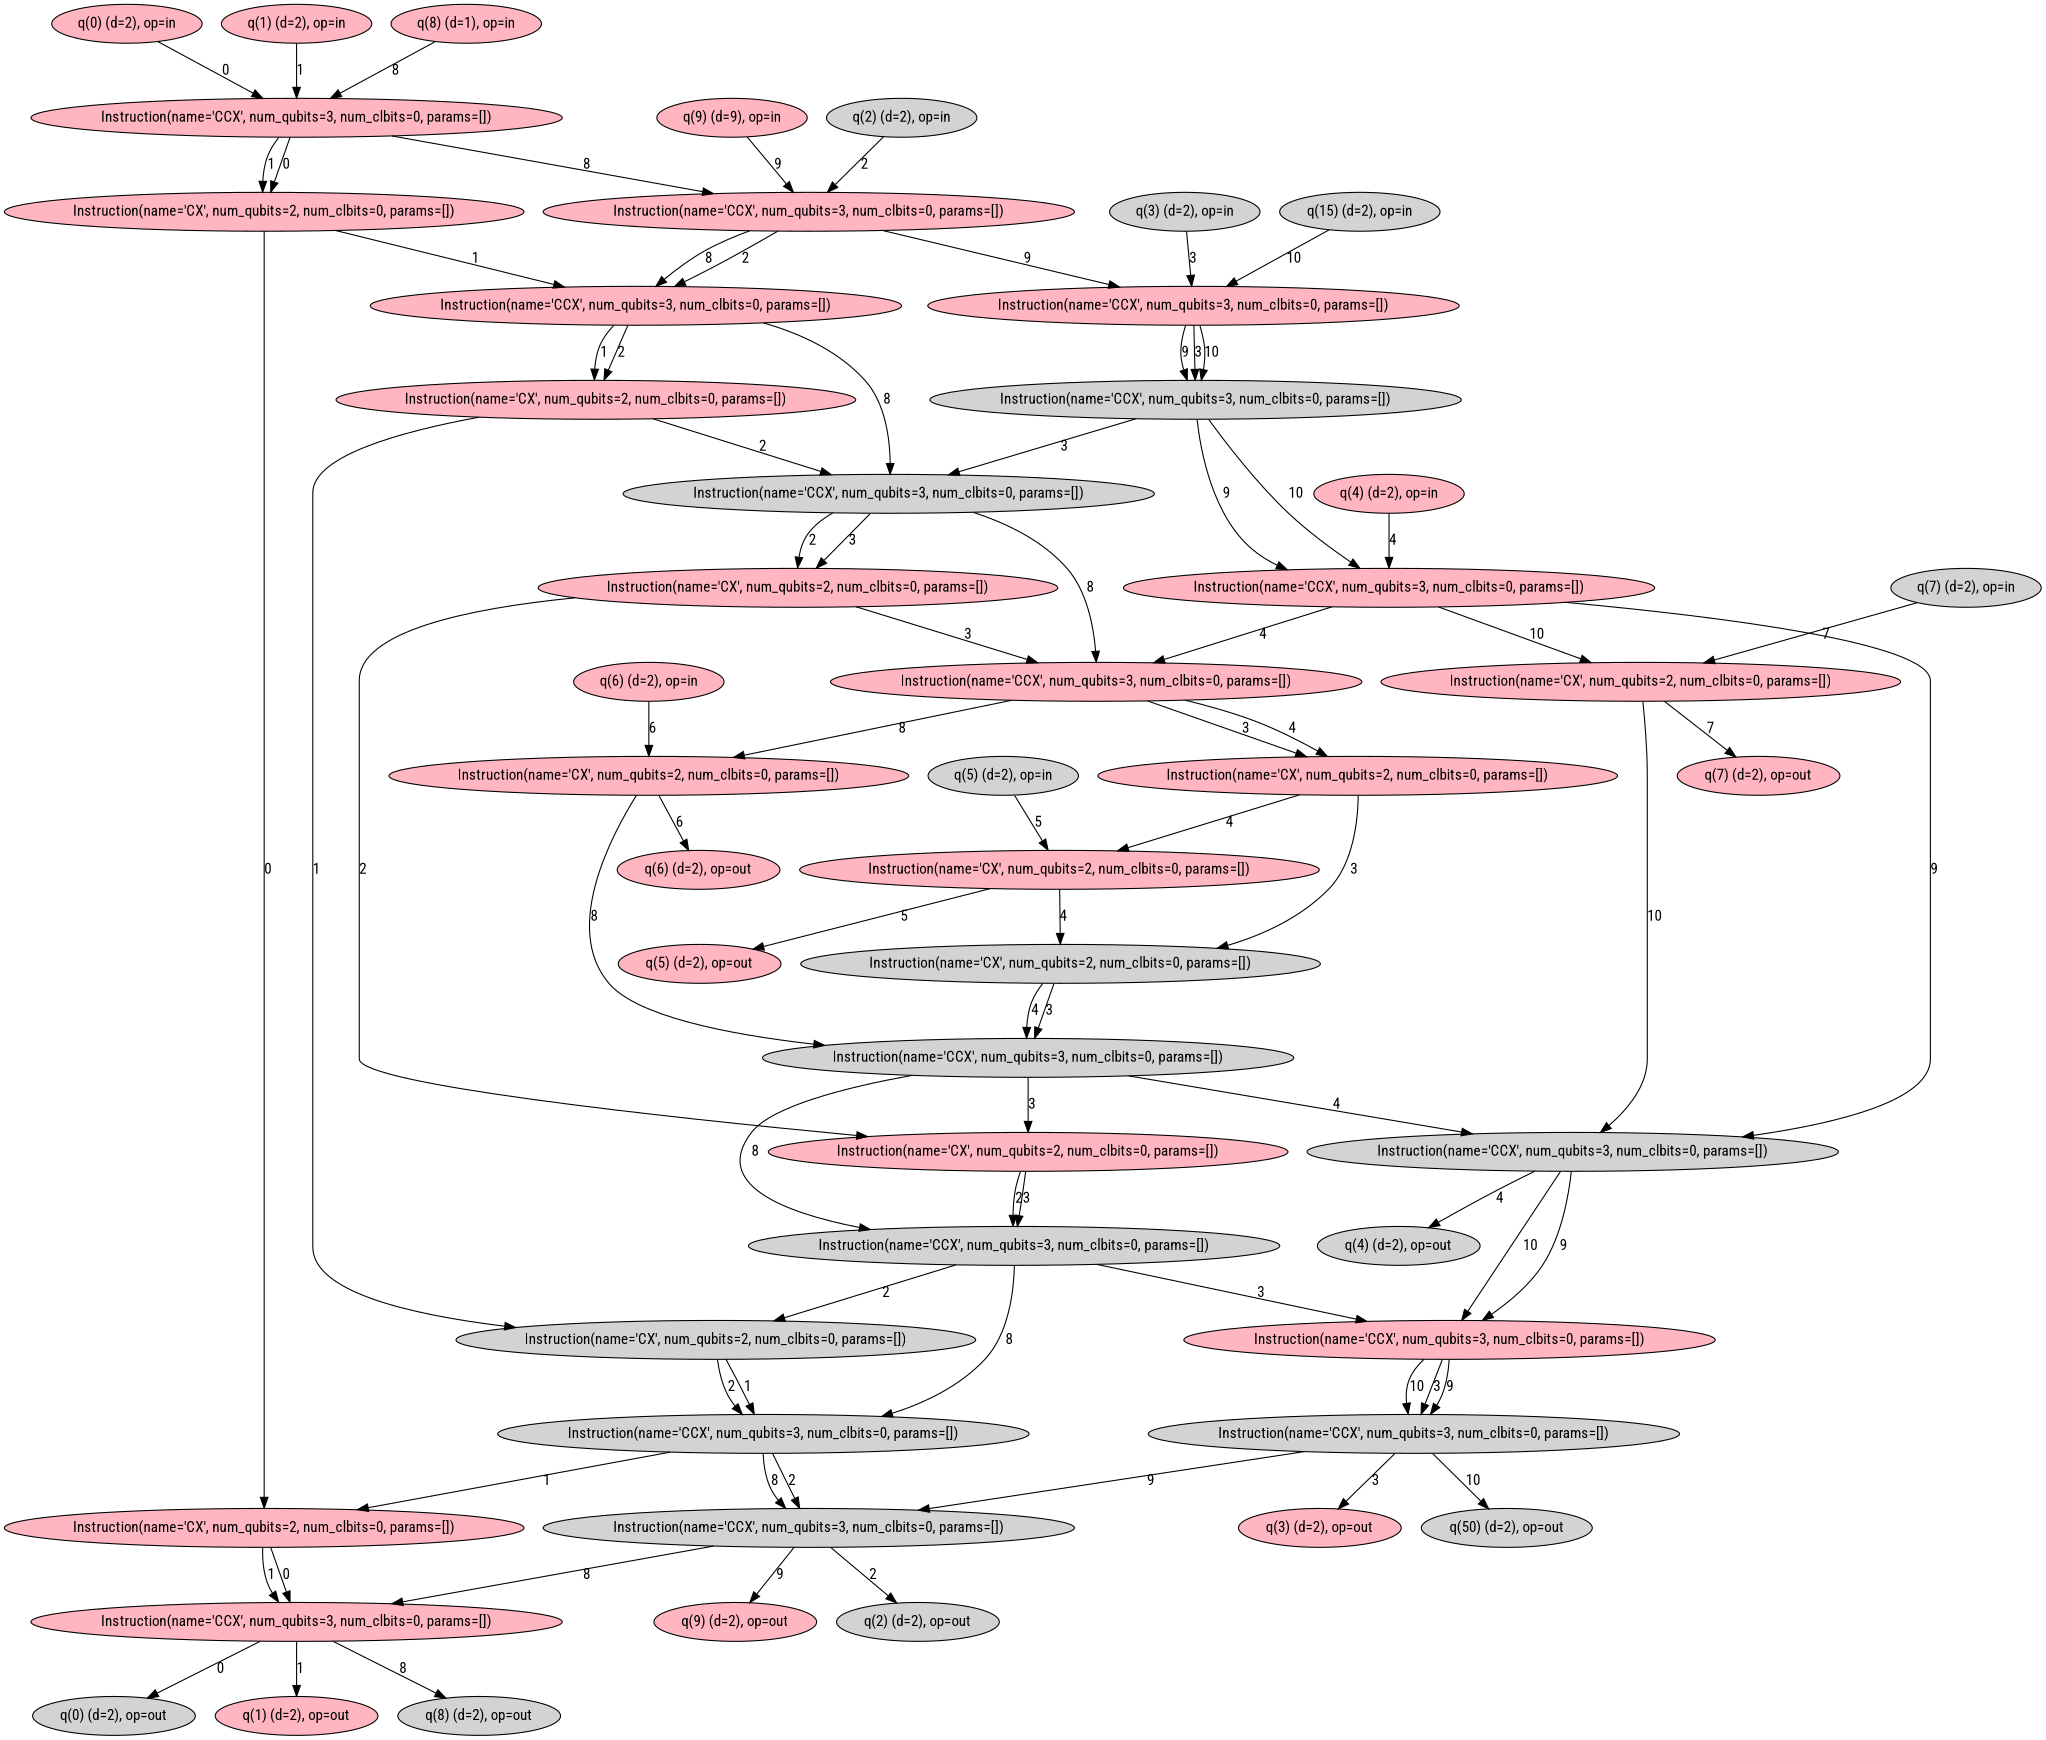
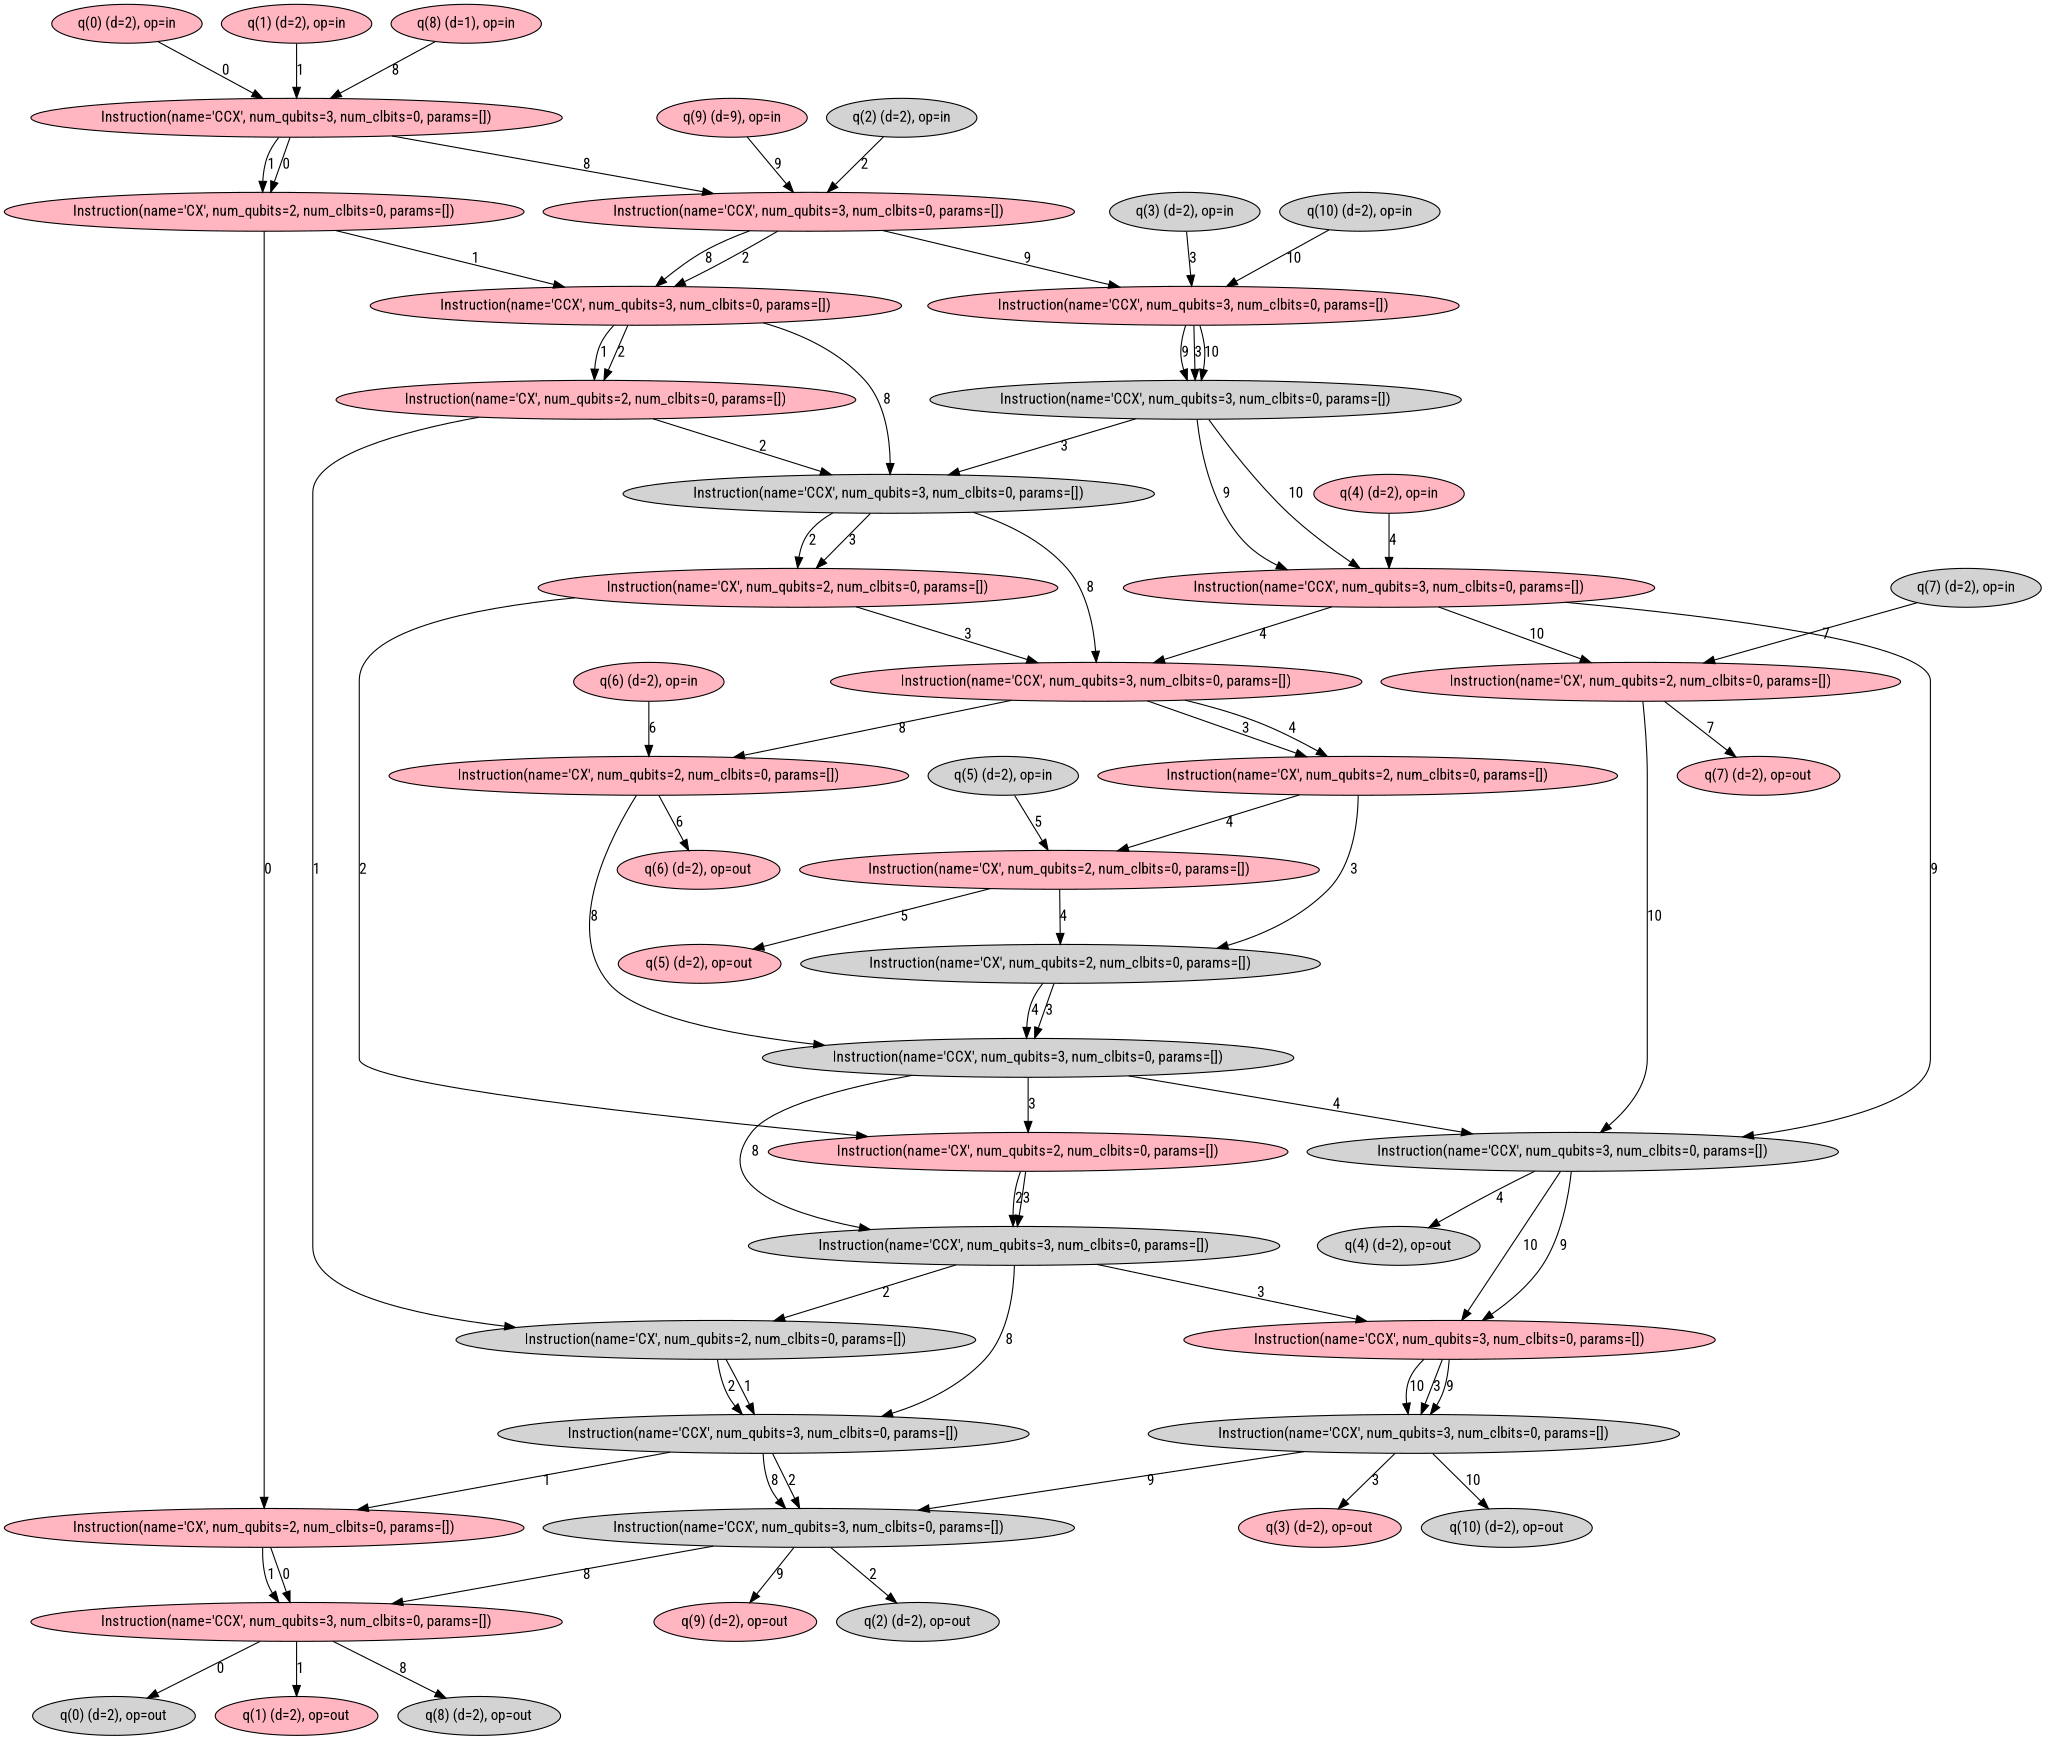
node "q(15) (d=2), op=in": label "q(15) (d=2), op=in" -> "q(10) (d=2), op=in"
node "q(50) (d=2), op=out": label "q(50) (d=2), op=out" -> "q(10) (d=2), op=out"
